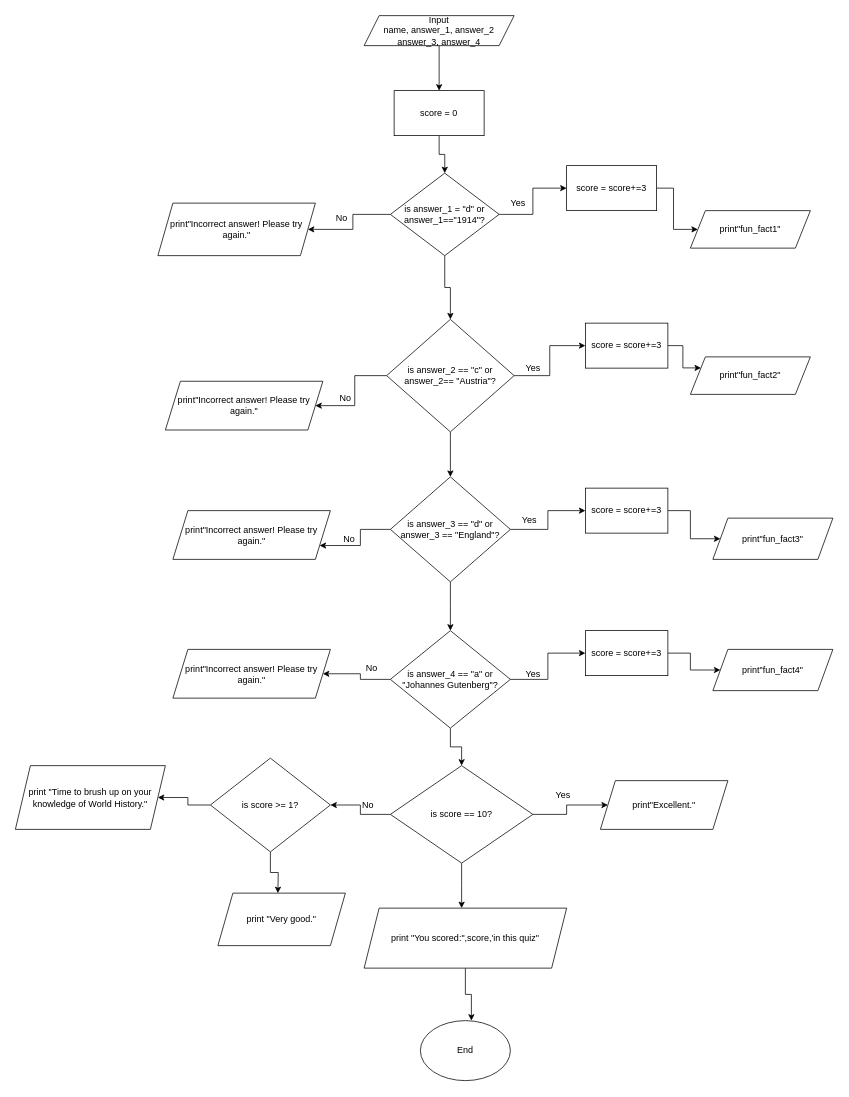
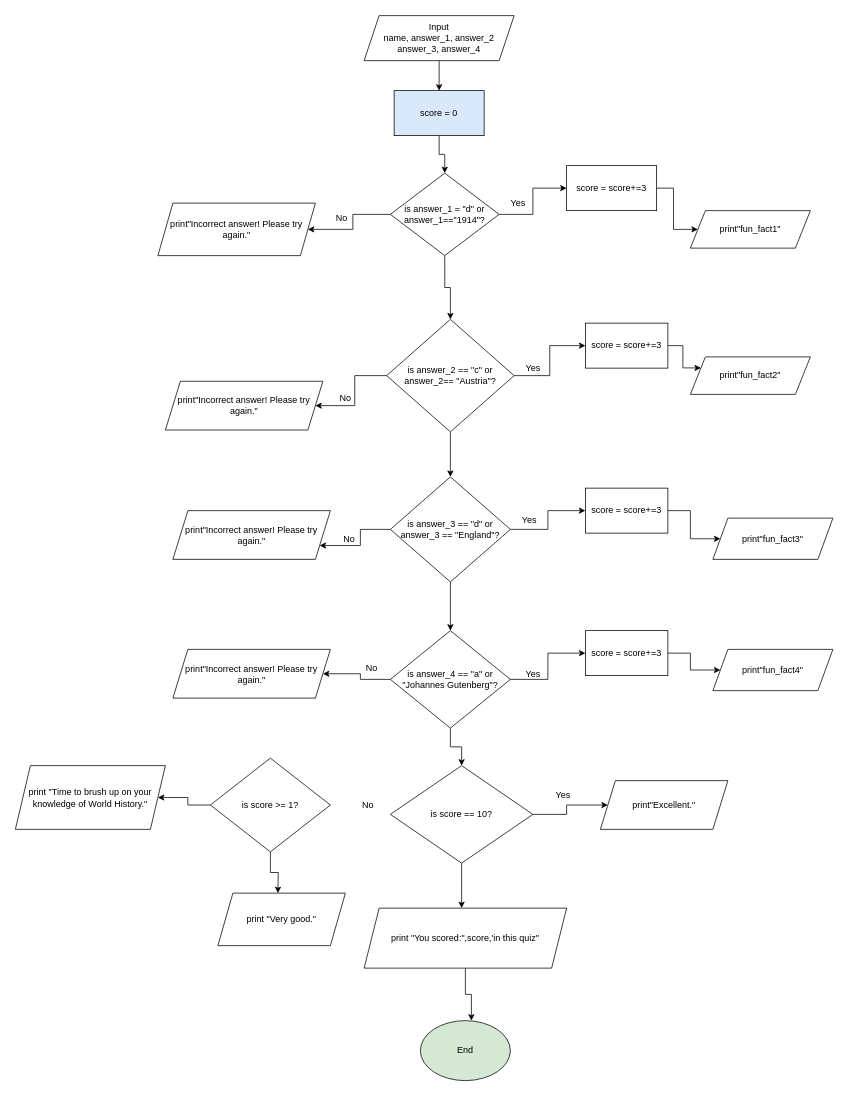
node "Input name, answer_1, answer_2 answer_3, answer_4": size 150x30 -> 150x45
node "score = 0": fillcolor #ffffff -> #dae8fc
edge "is score == 10?" -> "is score >= 1?": removed
node "End": fillcolor #ffffff -> #d5e8d4
